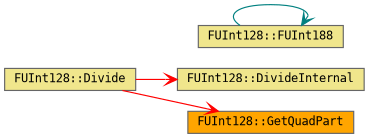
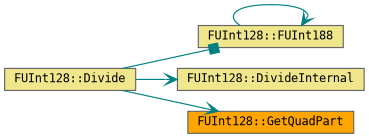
edge "FUInt128::Divide" -> "FUInt128::FUInt188": added
edge "FUInt128::Divide" -> "FUInt128::DivideInternal": color red -> teal
edge "FUInt128::Divide" -> "FUInt128::GetQuadPart": color red -> teal
